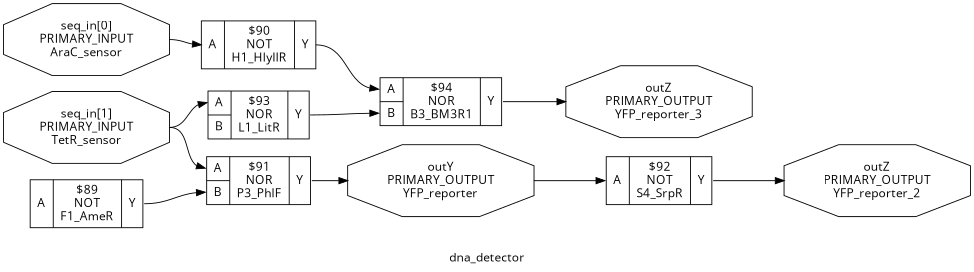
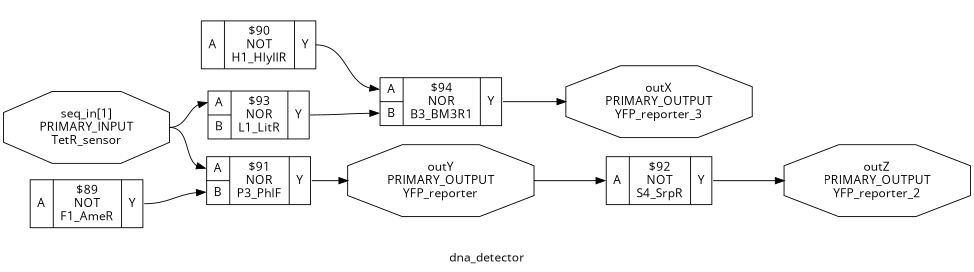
node "seq_in[0] PRIMARY_INPUT AraC_sensor": removed
node "outZ PRIMARY_OUTPUT YFP_reporter_3": label "outZ PRIMARY_OUTPUT YFP_reporter_3" -> "outX PRIMARY_OUTPUT YFP_reporter_3"
